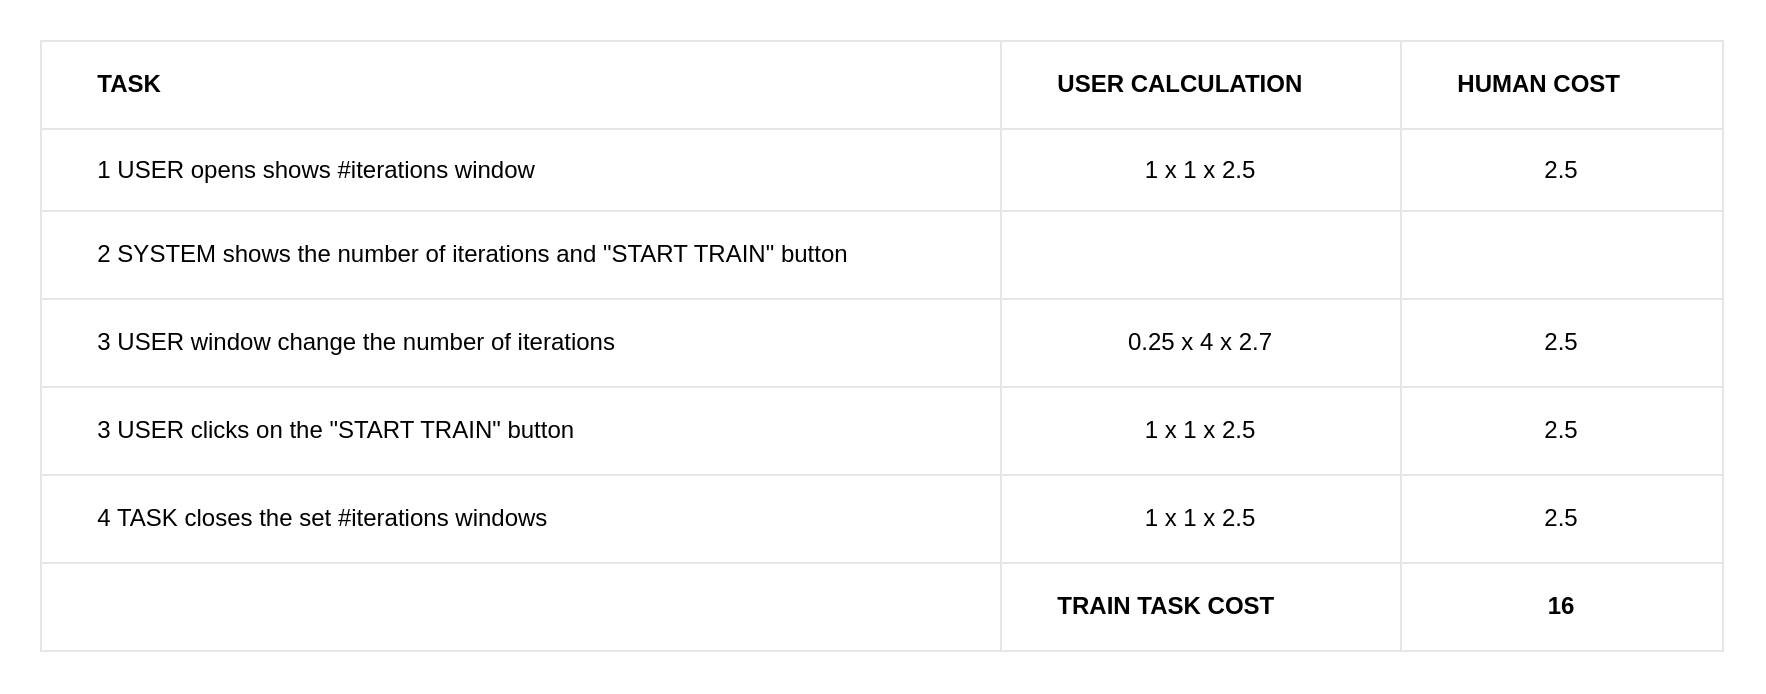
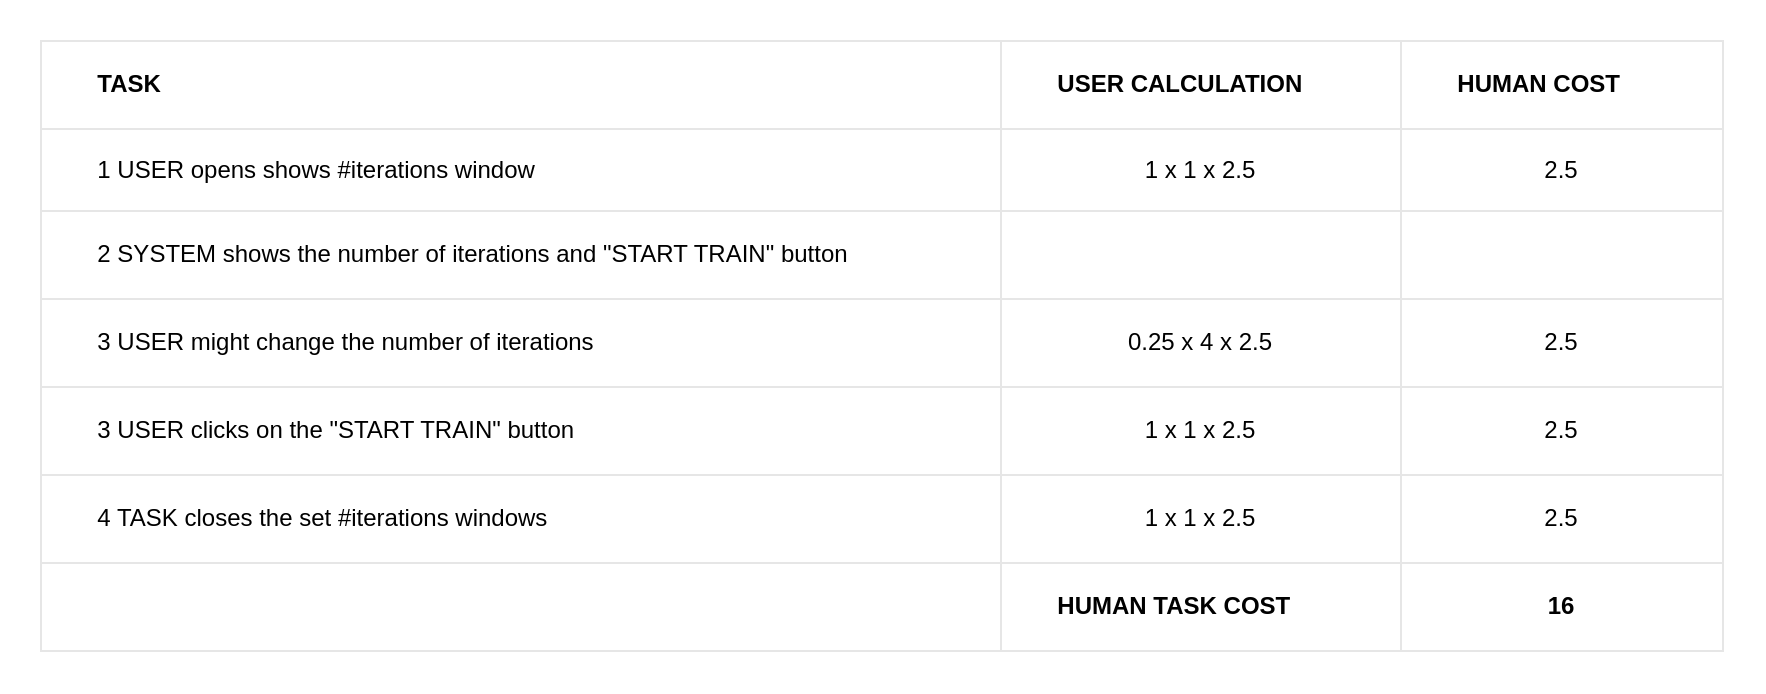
node "3 USER window change the number of iterations": label "3 USER window change the number of iterations" -> "3 USER might change the number of iterations"
node "0.25 x 4 x 2.7": label "0.25 x 4 x 2.7" -> "0.25 x 4 x 2.5"
node "TRAIN TASK COST": label "TRAIN TASK COST" -> "HUMAN TASK COST"
